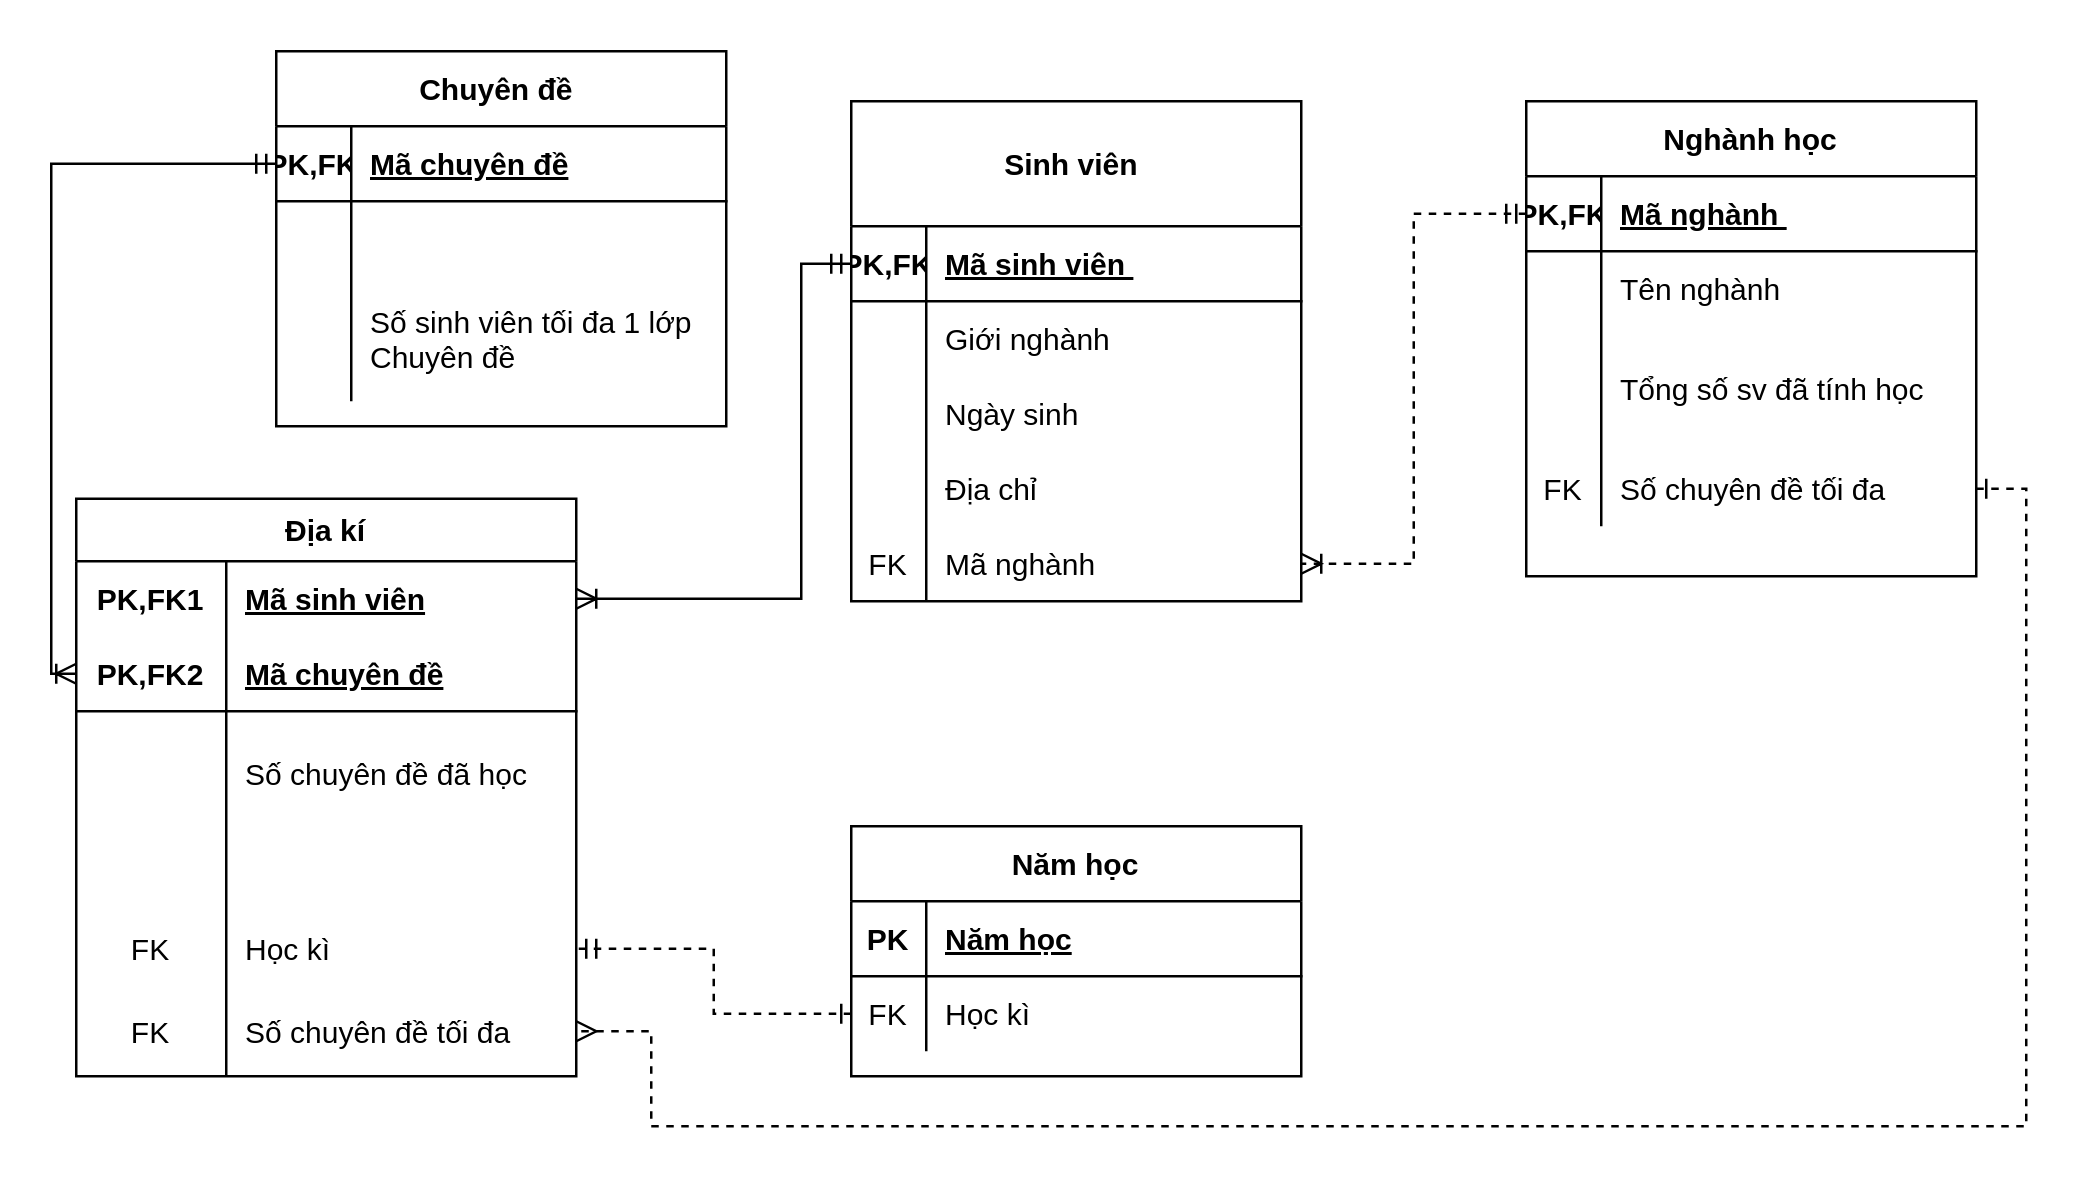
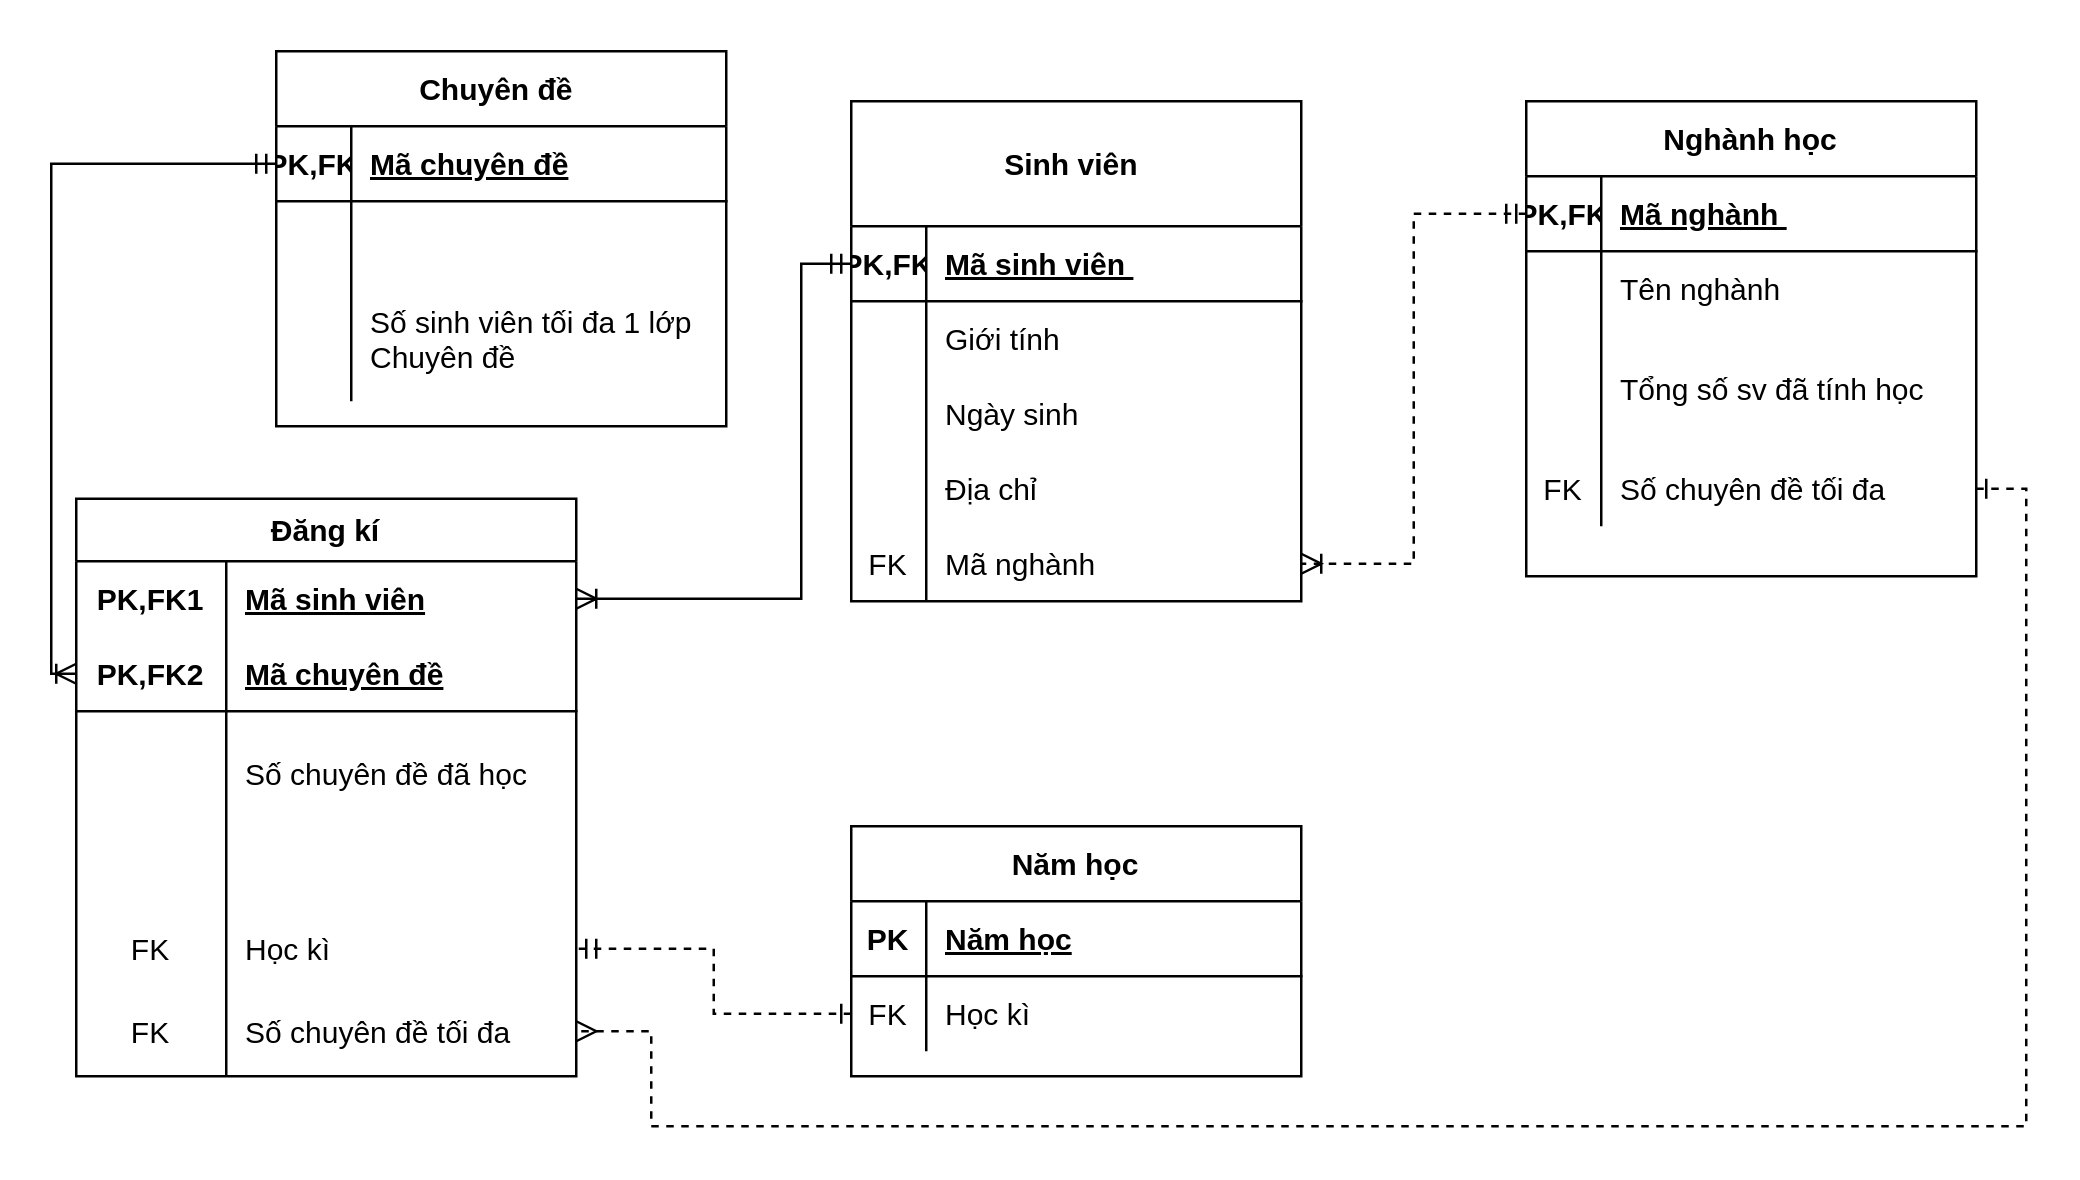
node "Giới nghành": label "Giới nghành" -> "Giới tính"
node "Địa kí": label "Địa kí" -> "Đăng kí"
